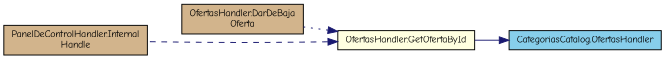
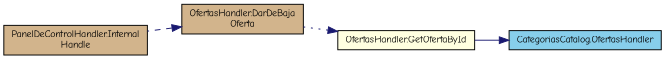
edge "PanelDeControlHandler.Internal Handle" -> "OfertasHandler.GetOfertaById": now "PanelDeControlHandler.Internal Handle" -> "OfertasHandler.DarDeBaja Oferta"
